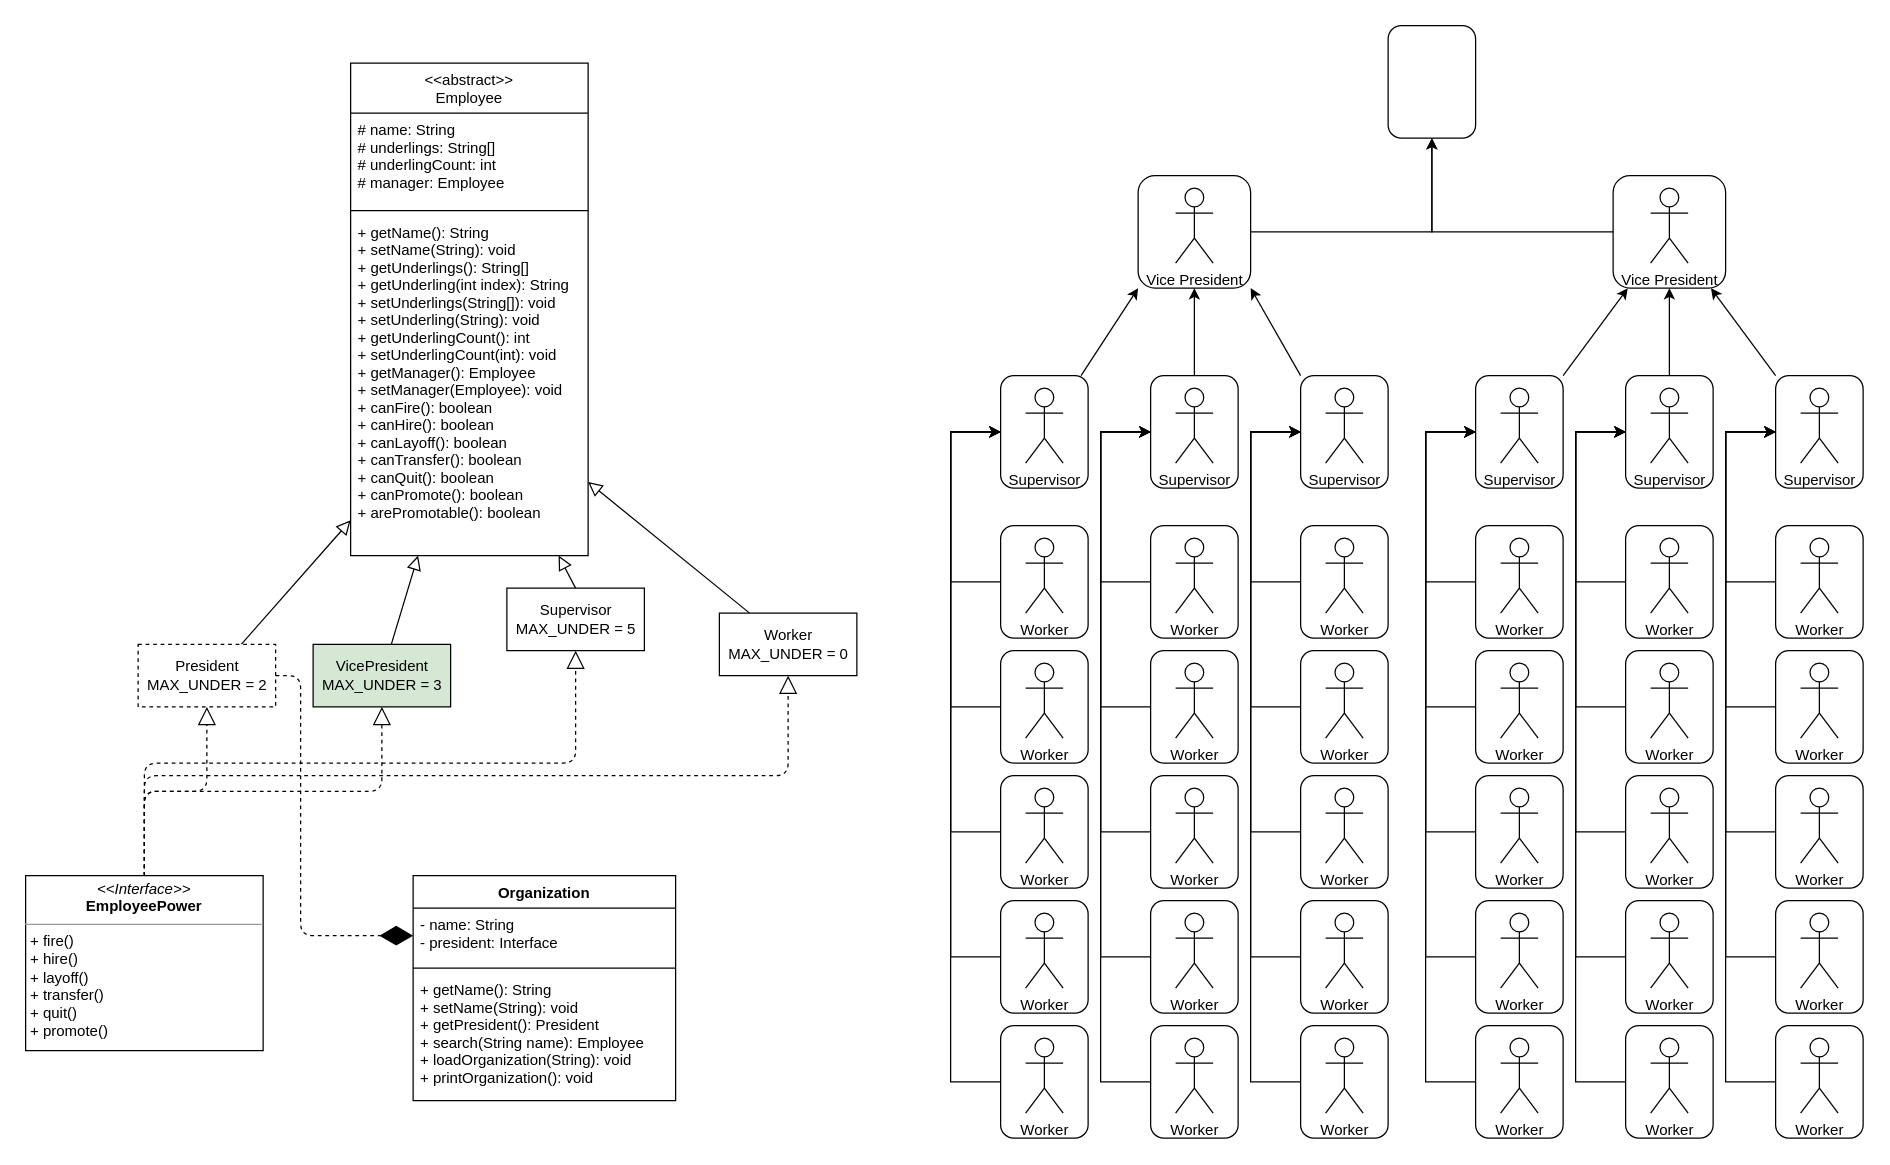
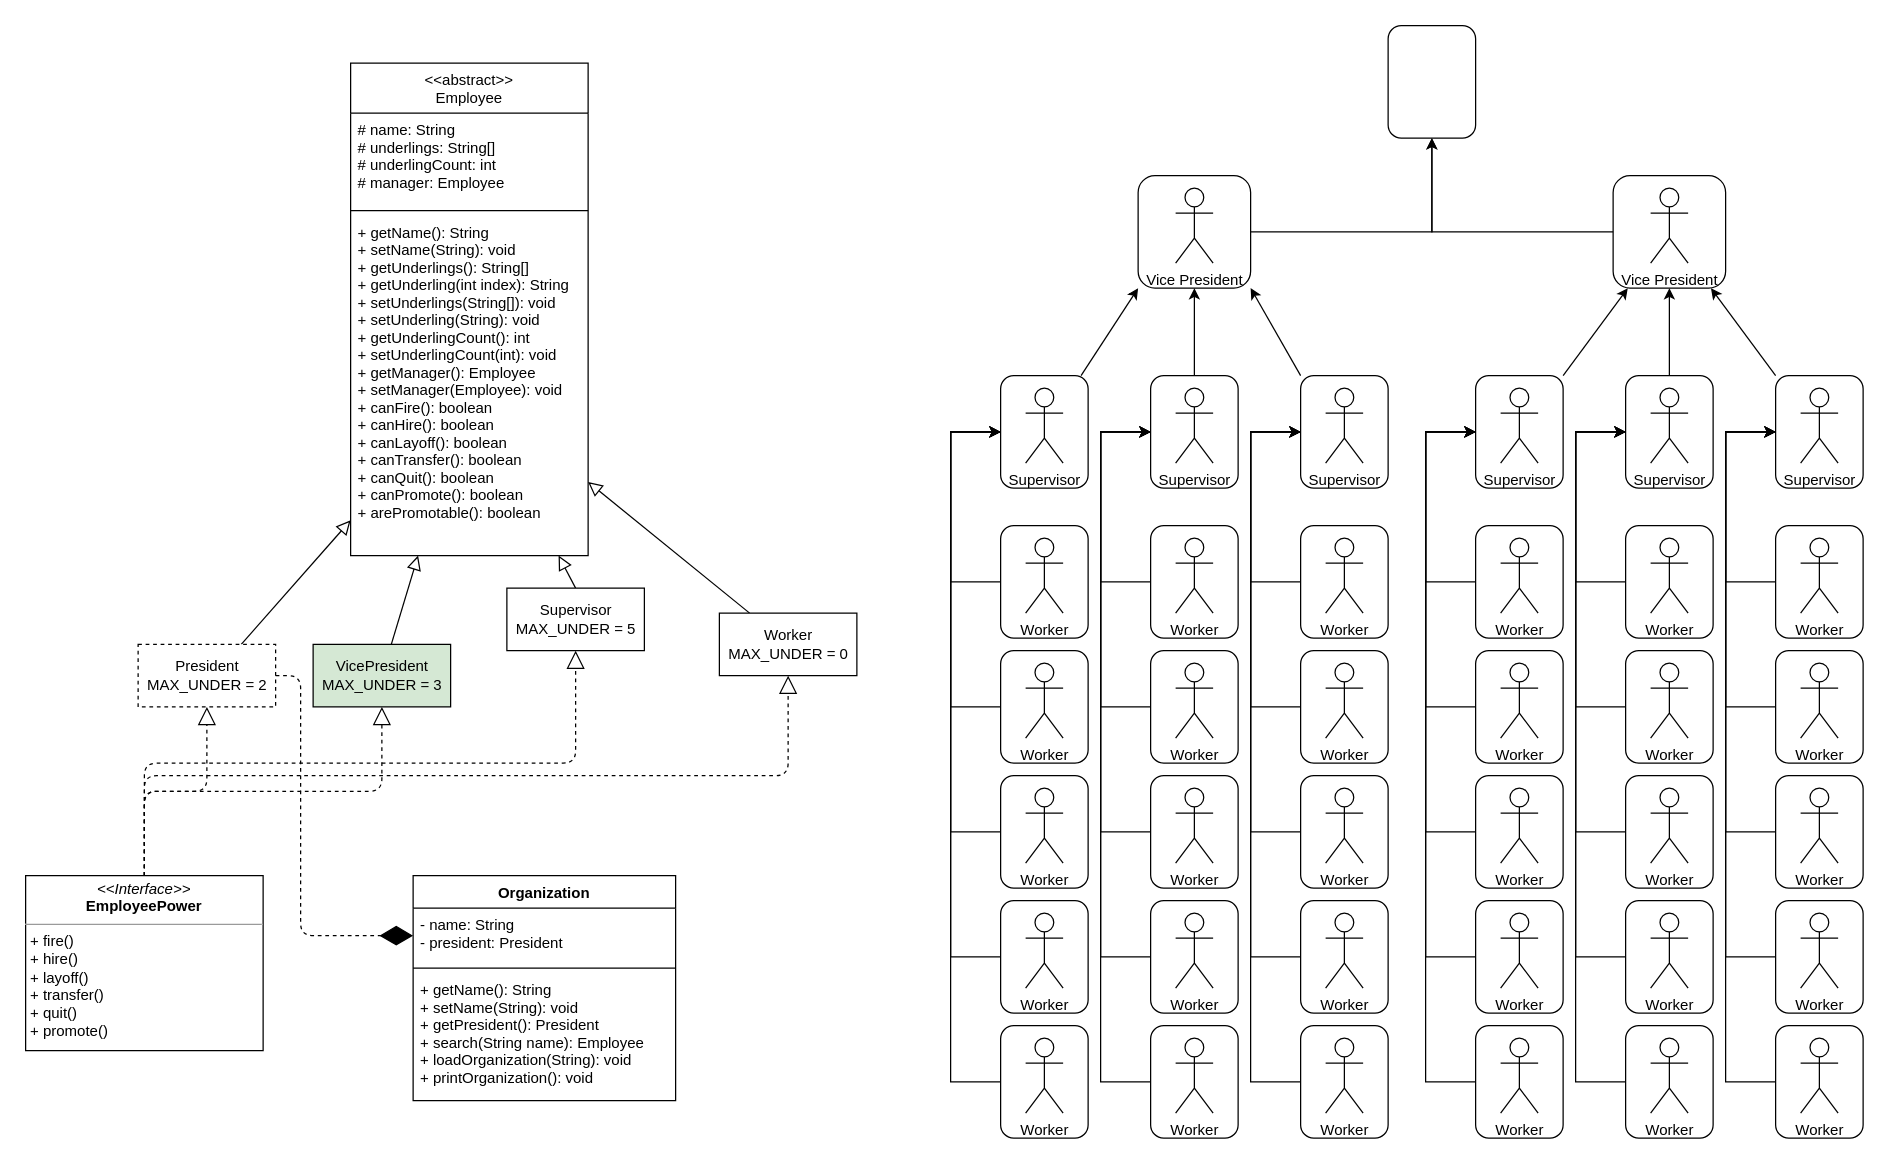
node "- name: String - president: Interface": label "- name: String - president: Interface" -> "- name: String - president: President"
